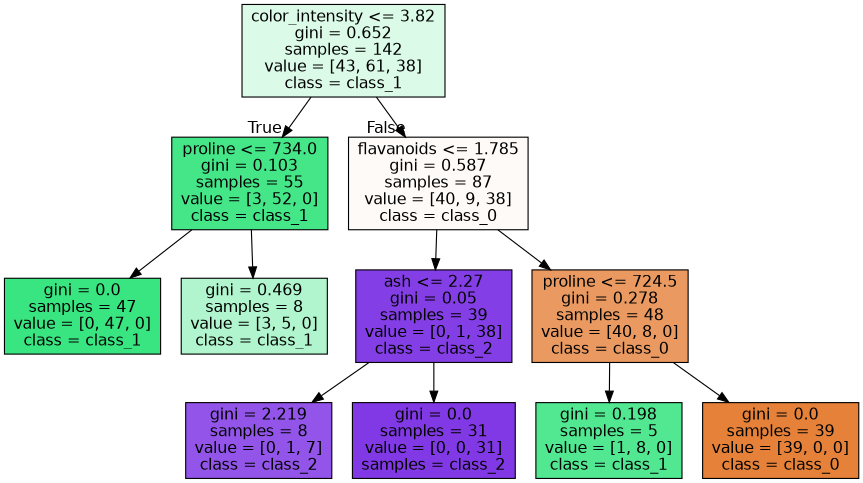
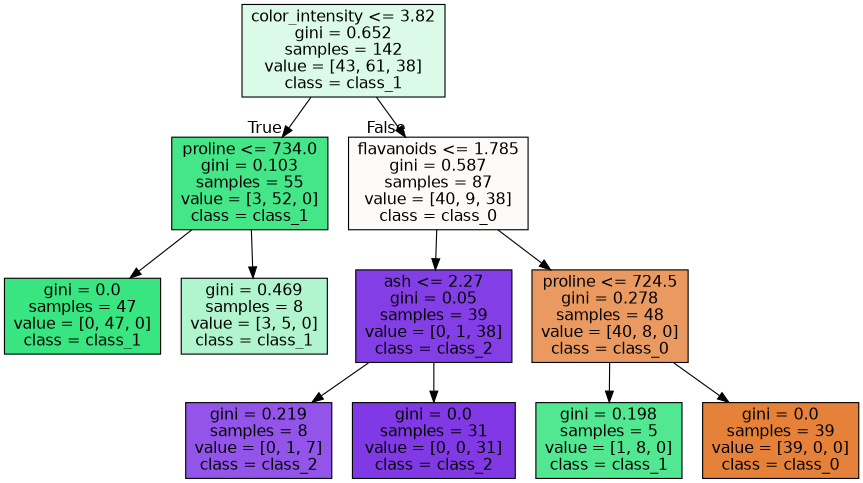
node "gini = 2.219 samples = 8 value = [0, 1, 7] class = class_2": label "gini = 2.219 samples = 8 value = [0, 1, 7] class = class_2" -> "gini = 0.219 samples = 8 value = [0, 1, 7] class = class_2"
node "gini = 0.0 samples = 31 value = [0, 0, 31] samples = class_2": label "gini = 0.0 samples = 31 value = [0, 0, 31] samples = class_2" -> "gini = 0.0 samples = 31 value = [0, 0, 31] class = class_2"
